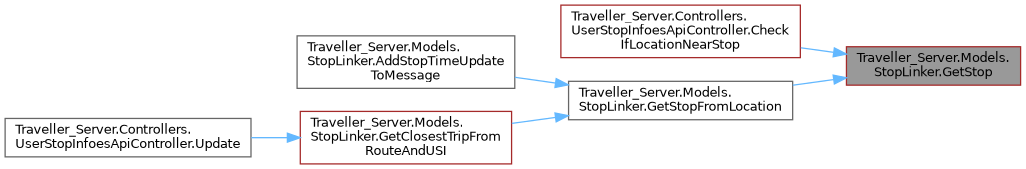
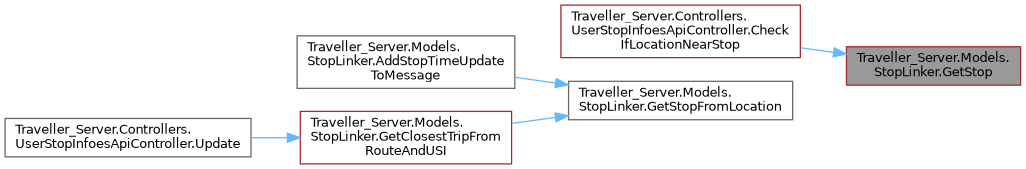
edge "Traveller_Server.Models. StopLinker.GetStopFromLocation" -> "Traveller_Server.Models. StopLinker.GetStop": removed
